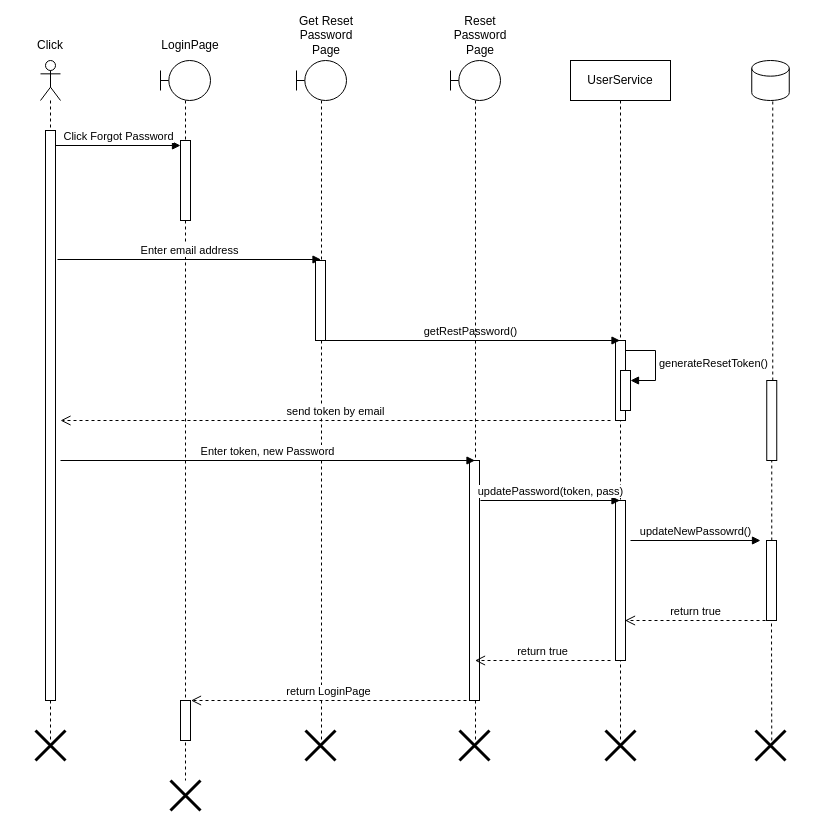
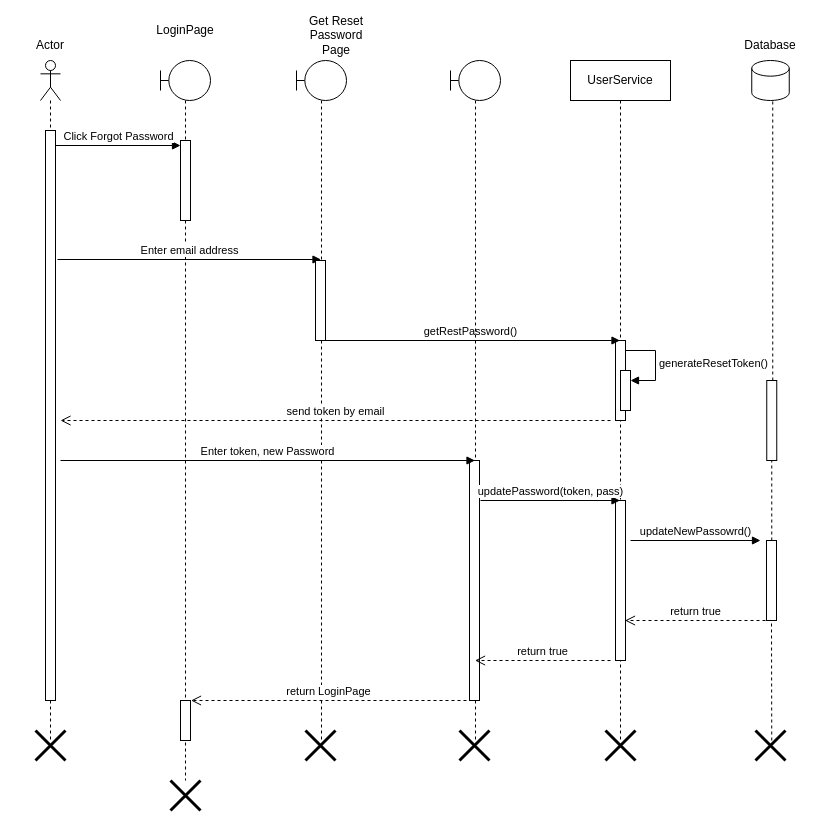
node "Get Reset Password Page": moved (327, 36) -> (337, 36)
node "Reset Password Page": removed
node "Click": label "Click" -> "Actor"
node "LoginPage": moved (191, 46) -> (186, 31)
node "Database": added
